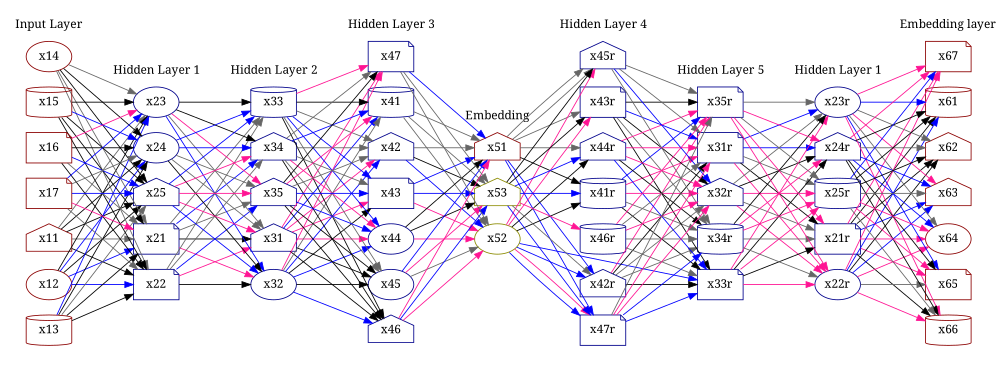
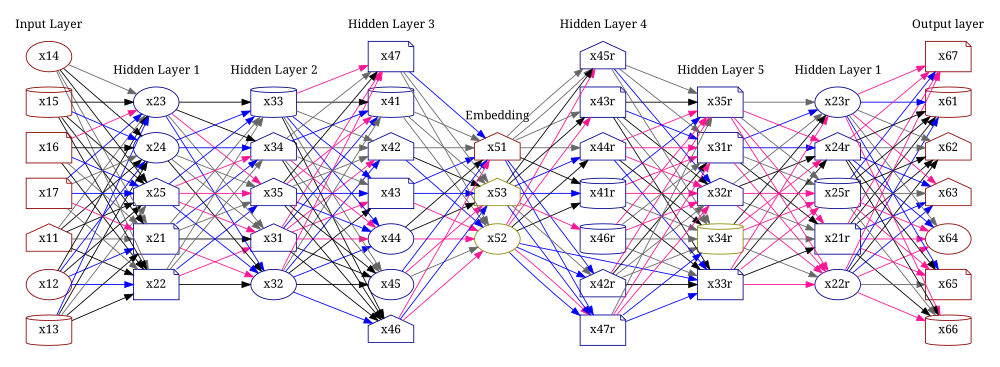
cluster "Embedding layer": label "Embedding layer" -> "Output layer"
node "x34r": color blue4 -> yellow4
